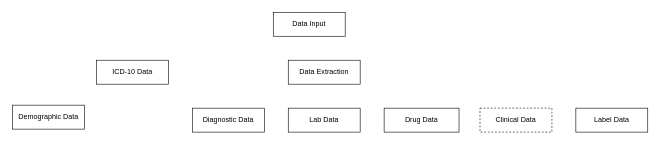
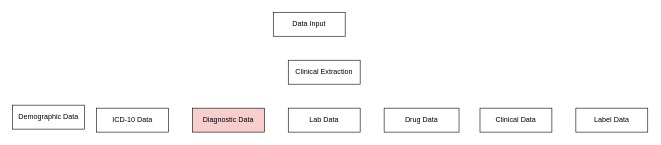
node "ICD-10 Data": moved (132, 72) -> (132, 120)
node "Data Extraction": label "Data Extraction" -> "Clinical Extraction"
node "Diagnostic Data": fillcolor #ffffff -> #f8cecc
node "Clinical Data": style dashed -> solid
